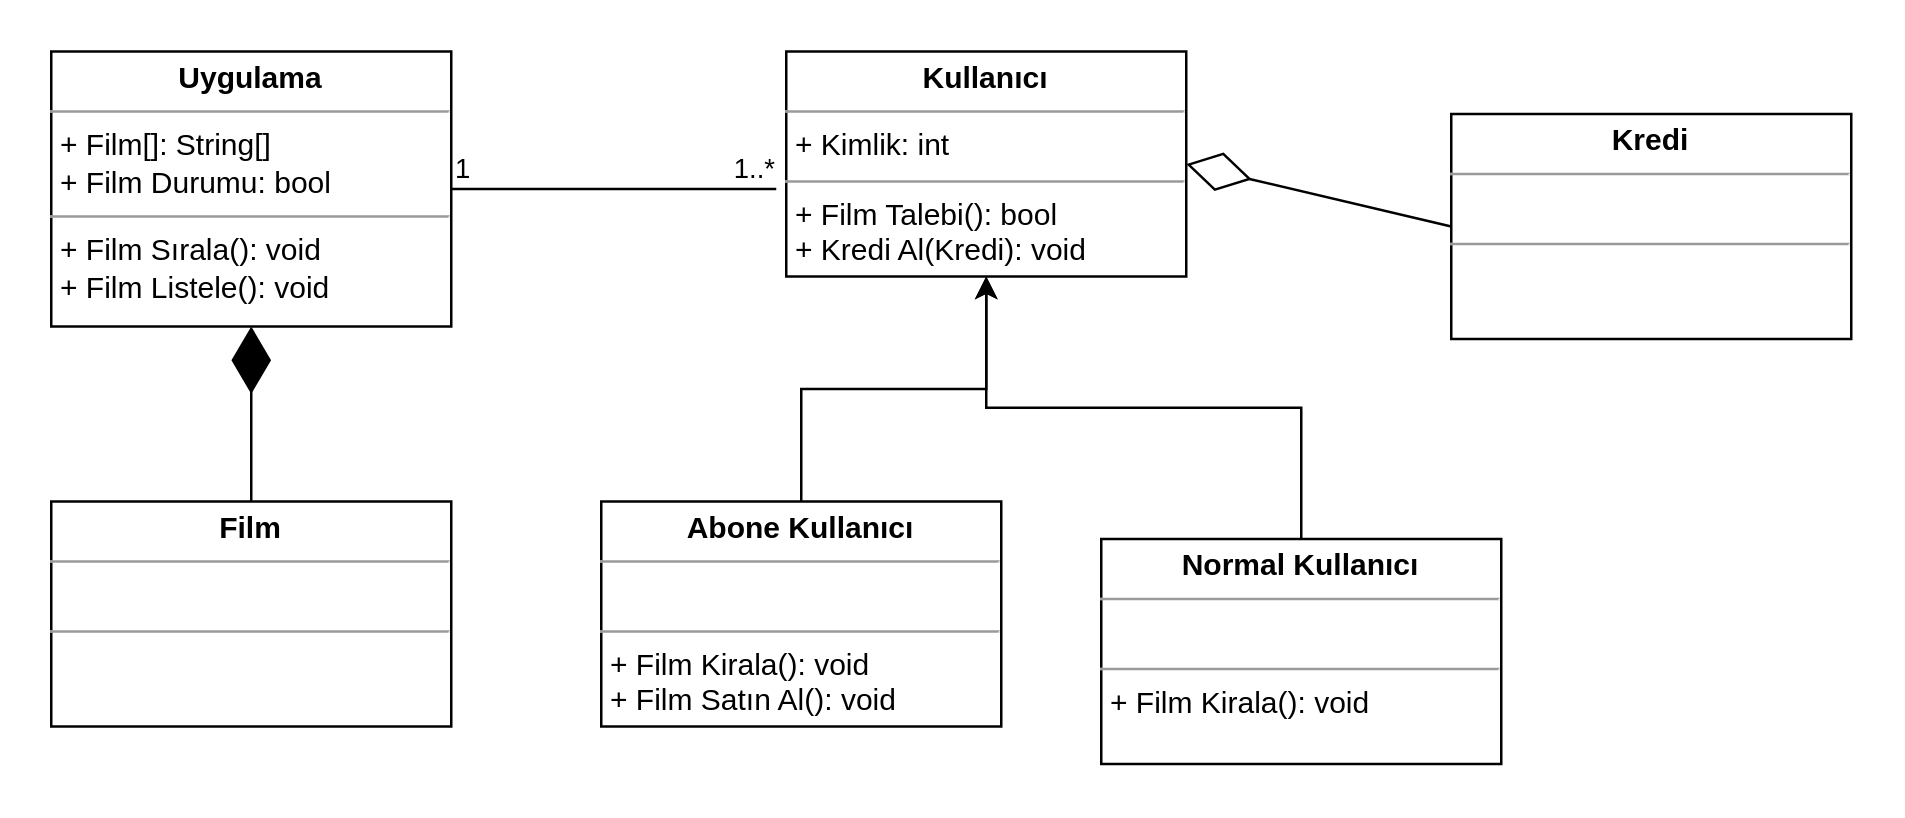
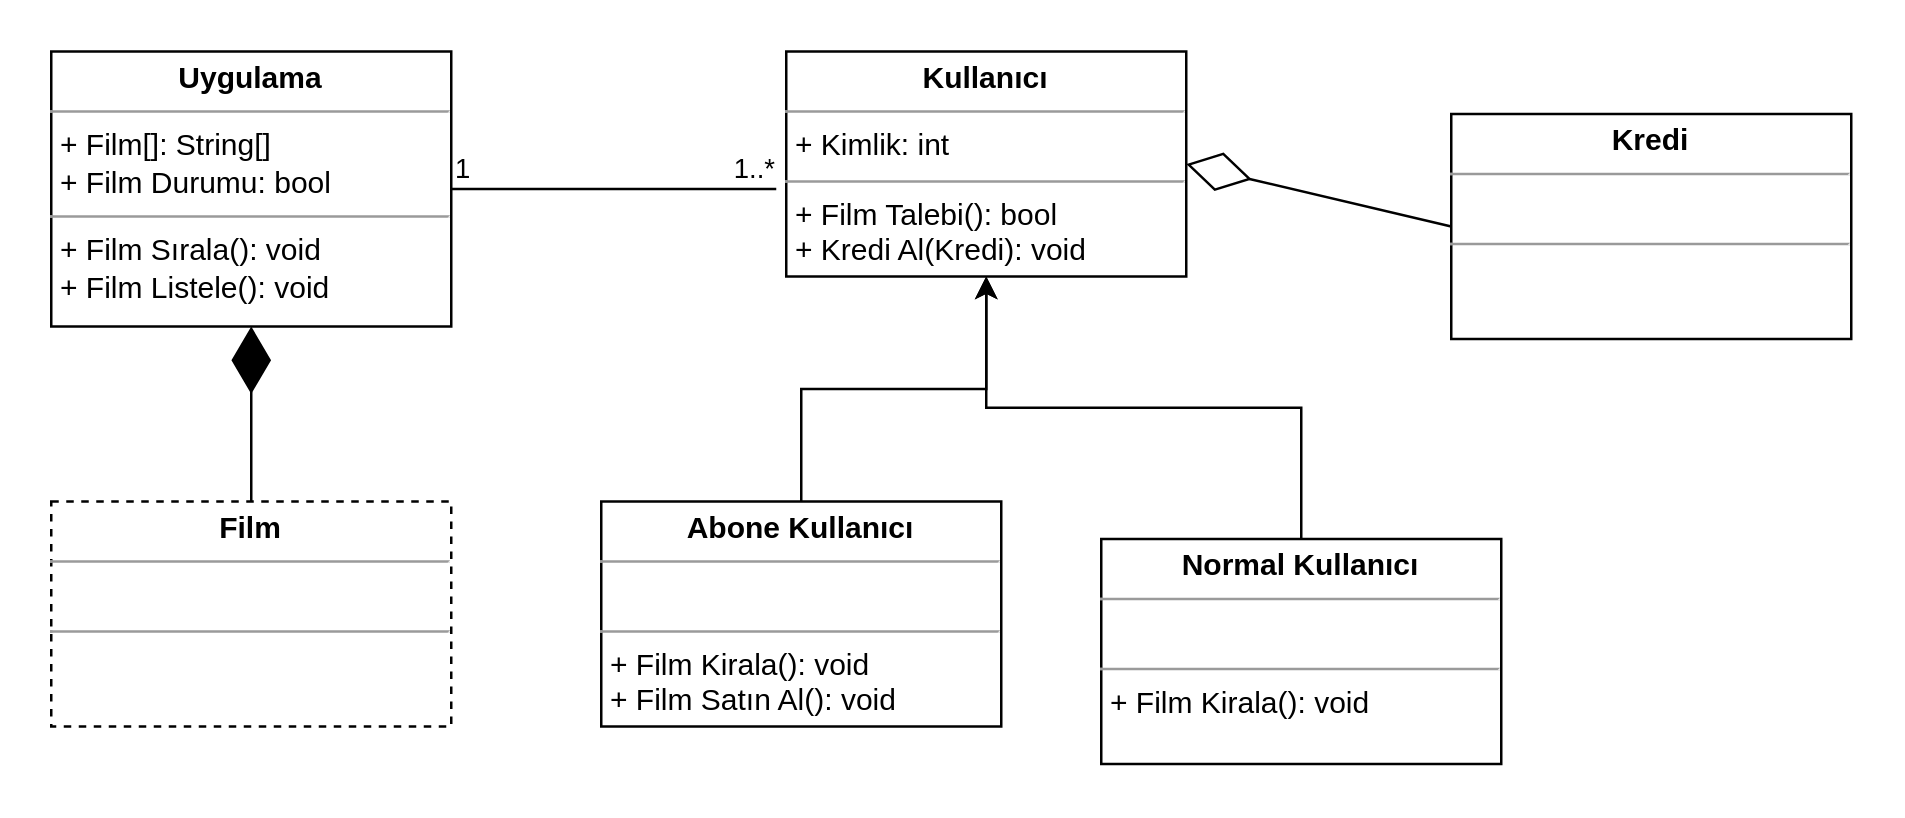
node "Film": style solid -> dashed
